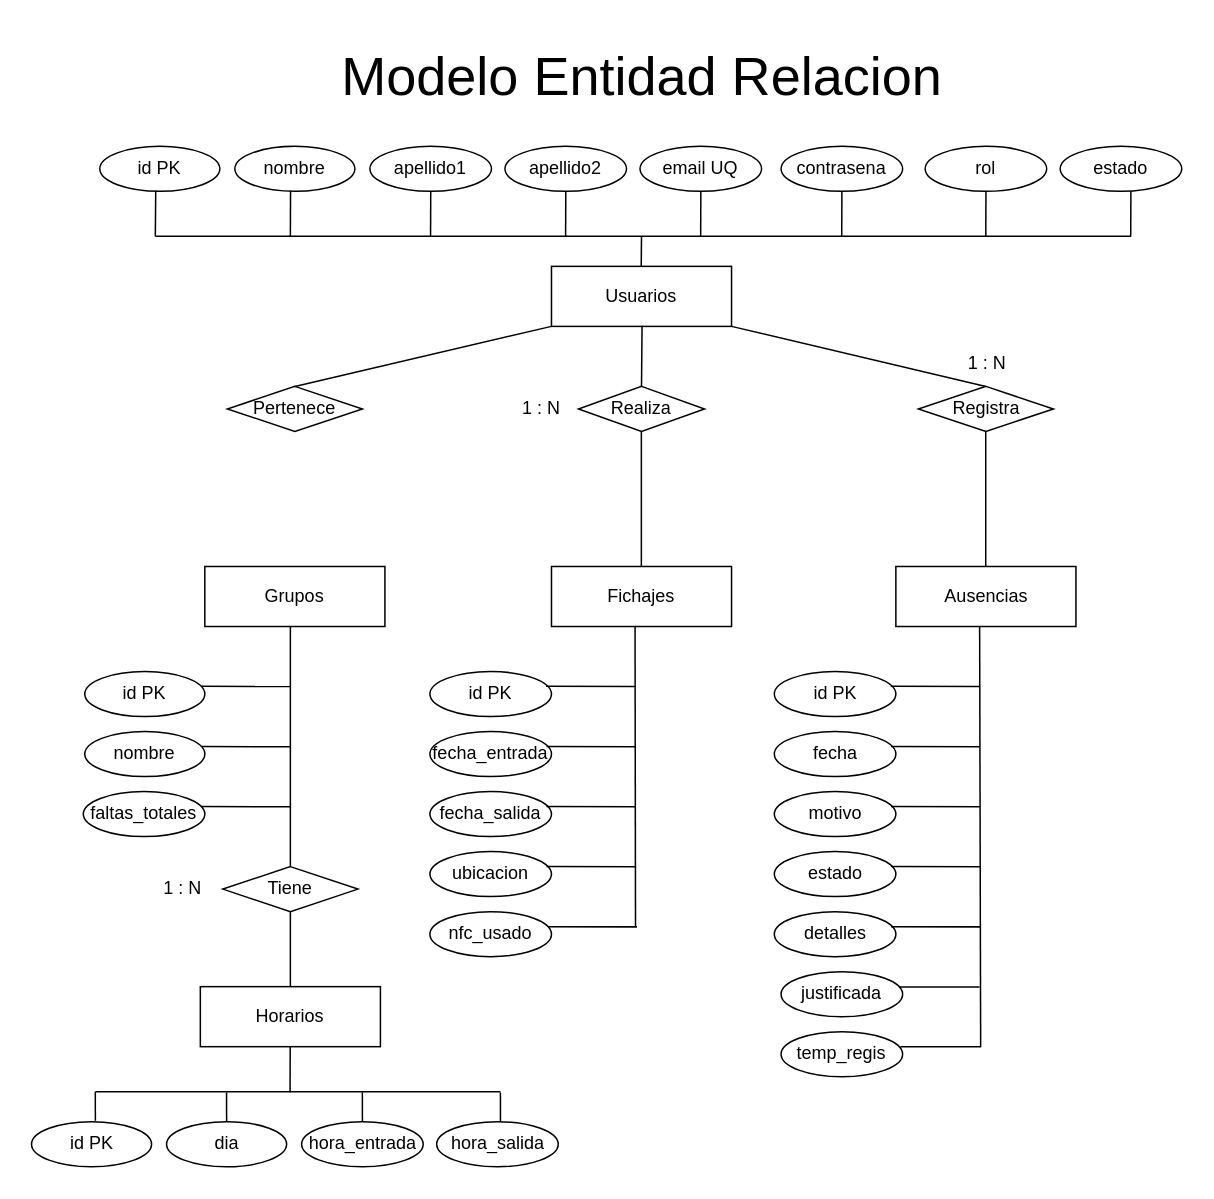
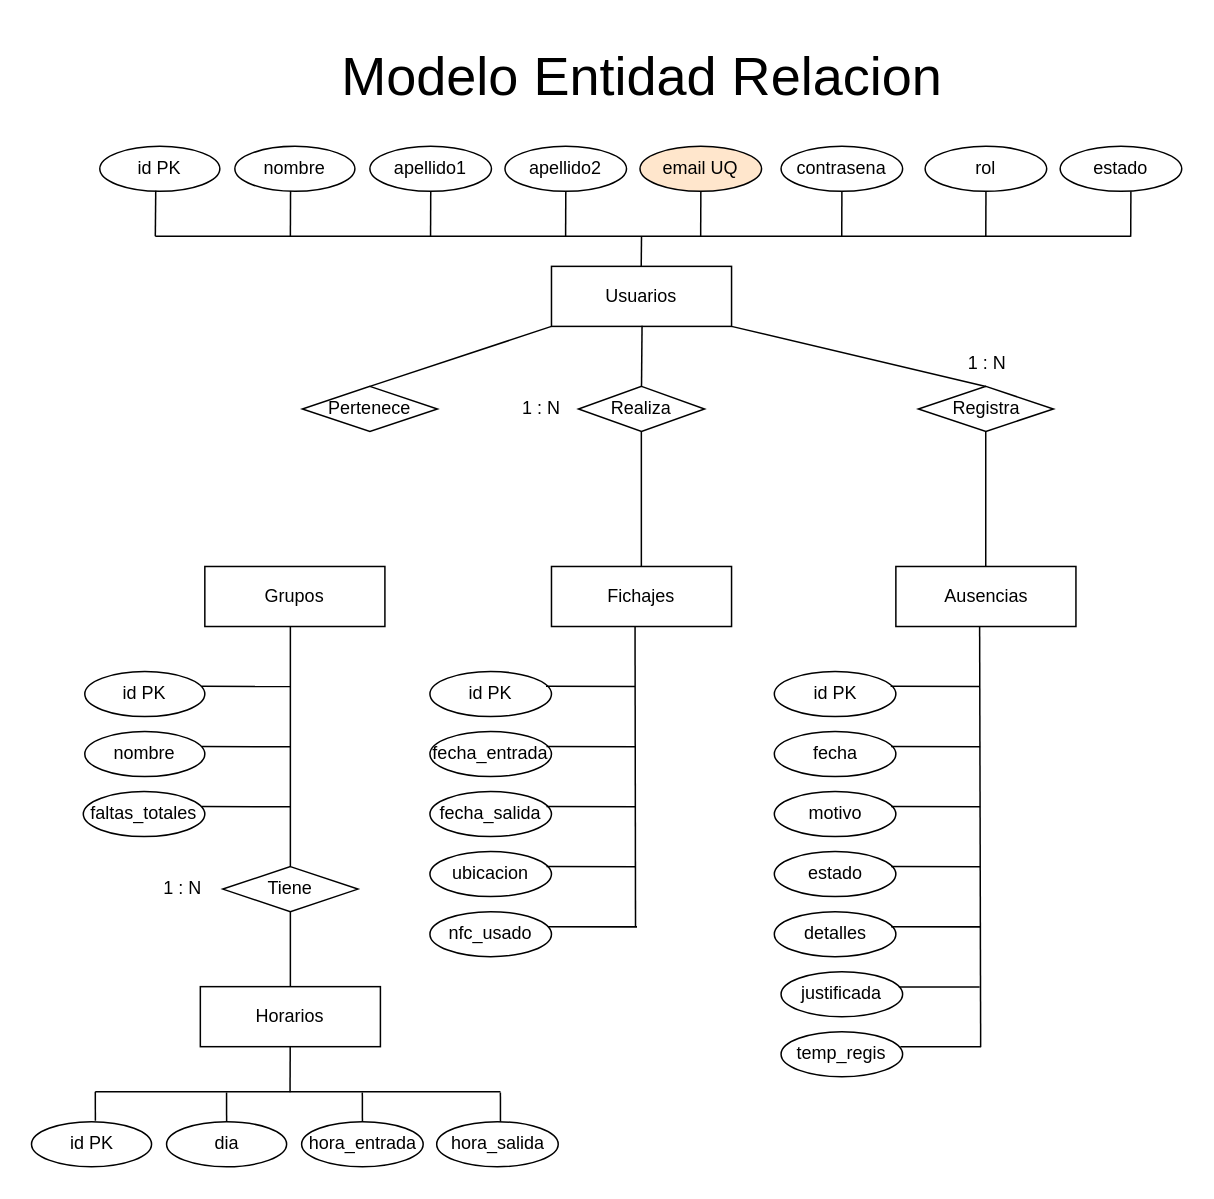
node "email UQ": fillcolor #ffffff -> #ffe6cc
node "Pertenece": moved (295, 409) -> (370, 409)
